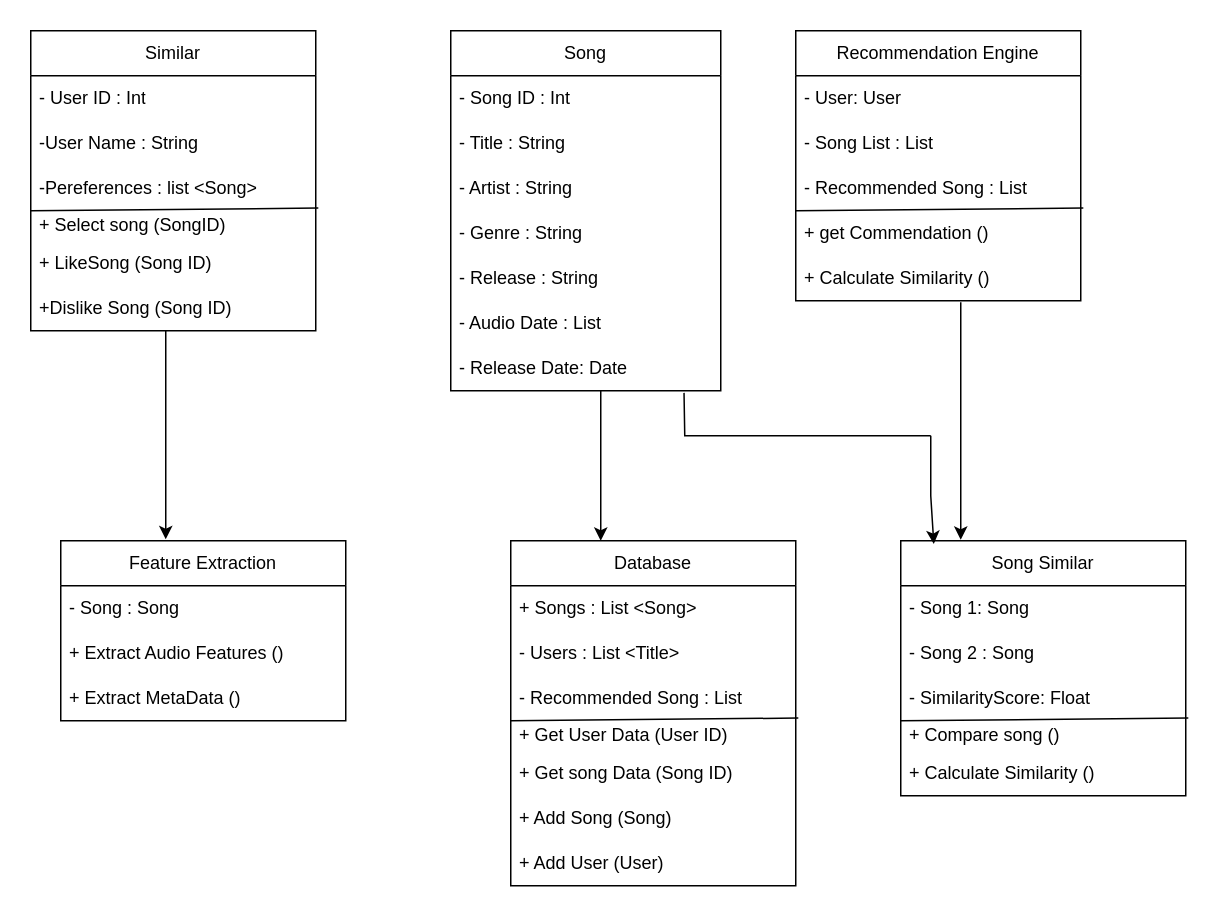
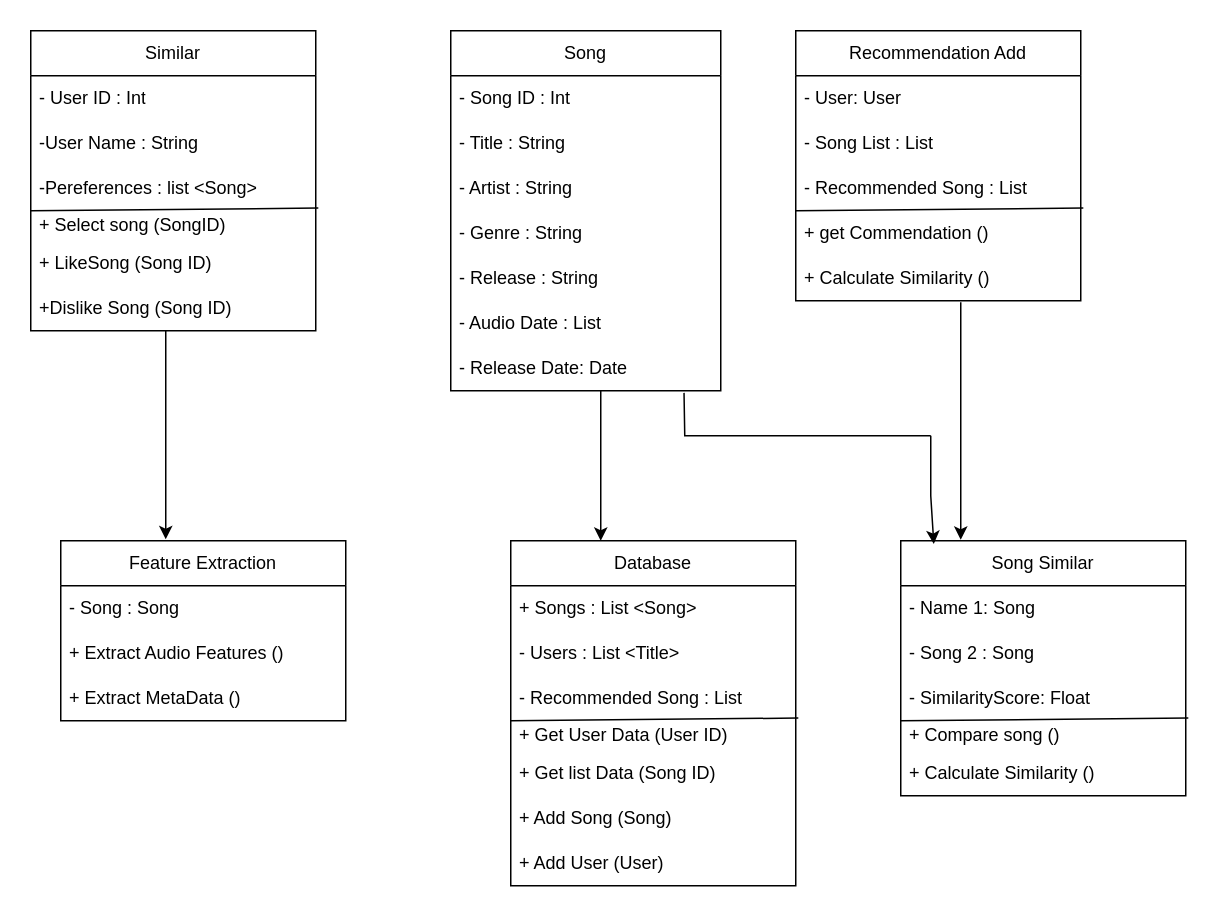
node "Recommendation Engine": label "Recommendation Engine" -> "Recommendation Add"
node "- Song 1: Song": label "- Song 1: Song" -> "- Name 1: Song"
node "+ Get song Data (Song ID)": label "+ Get song Data (Song ID)" -> "+ Get list Data (Song ID)"
